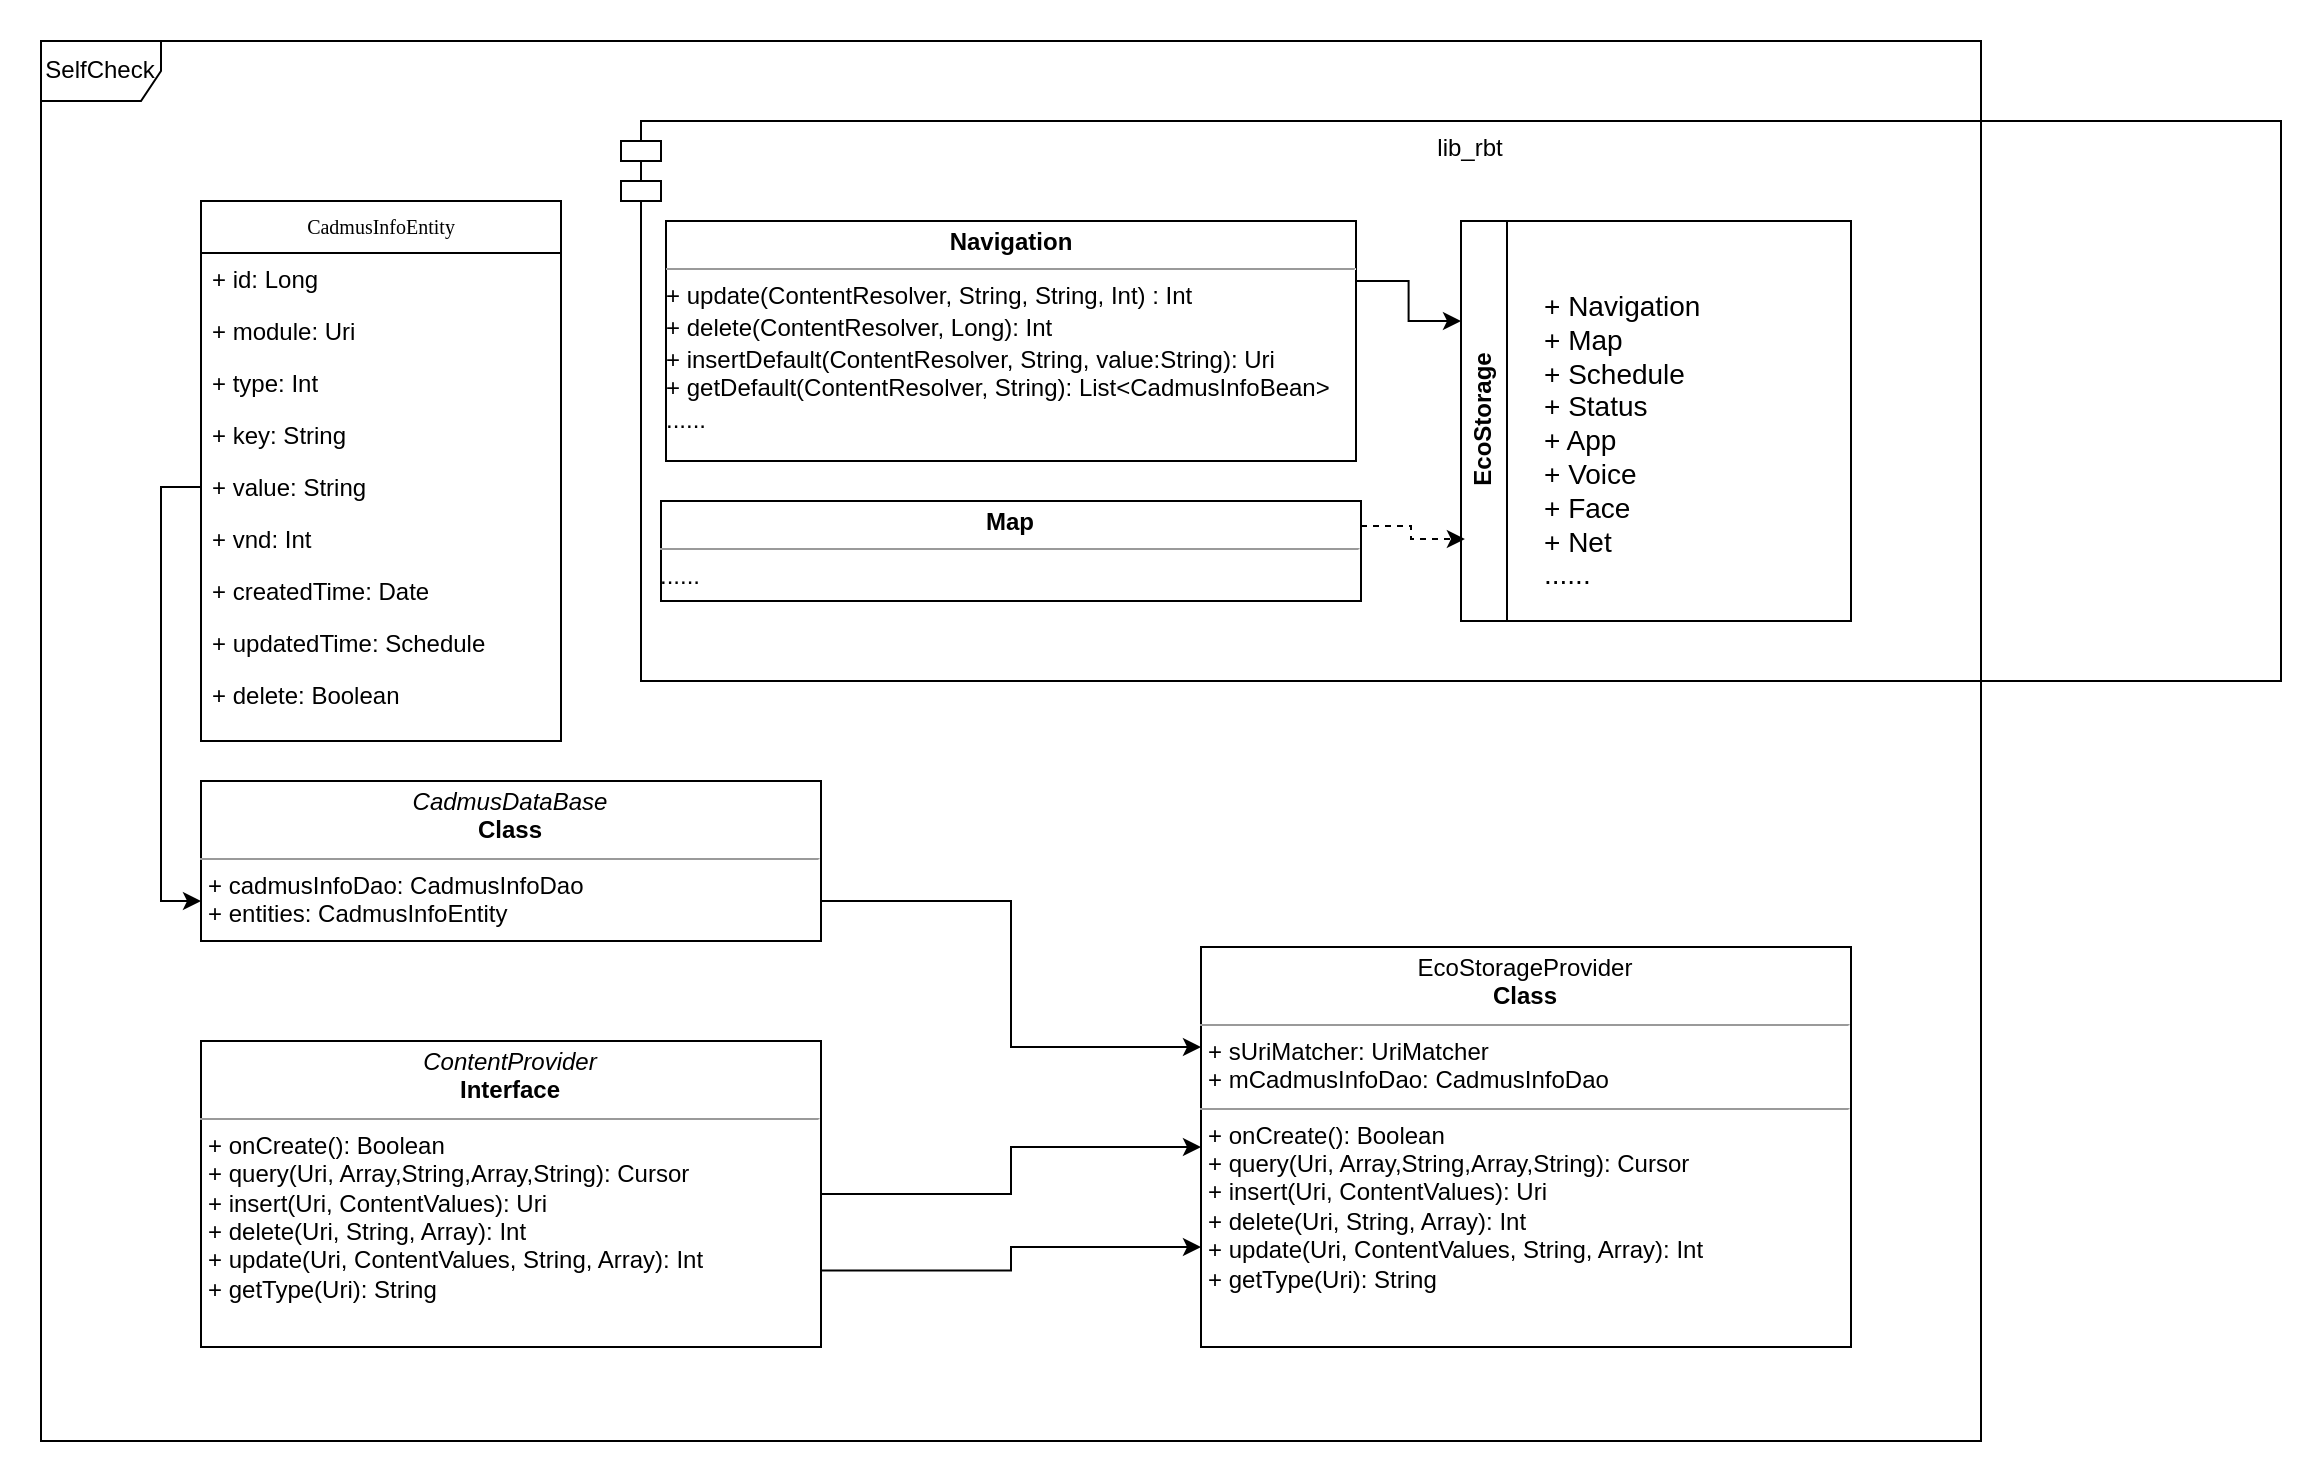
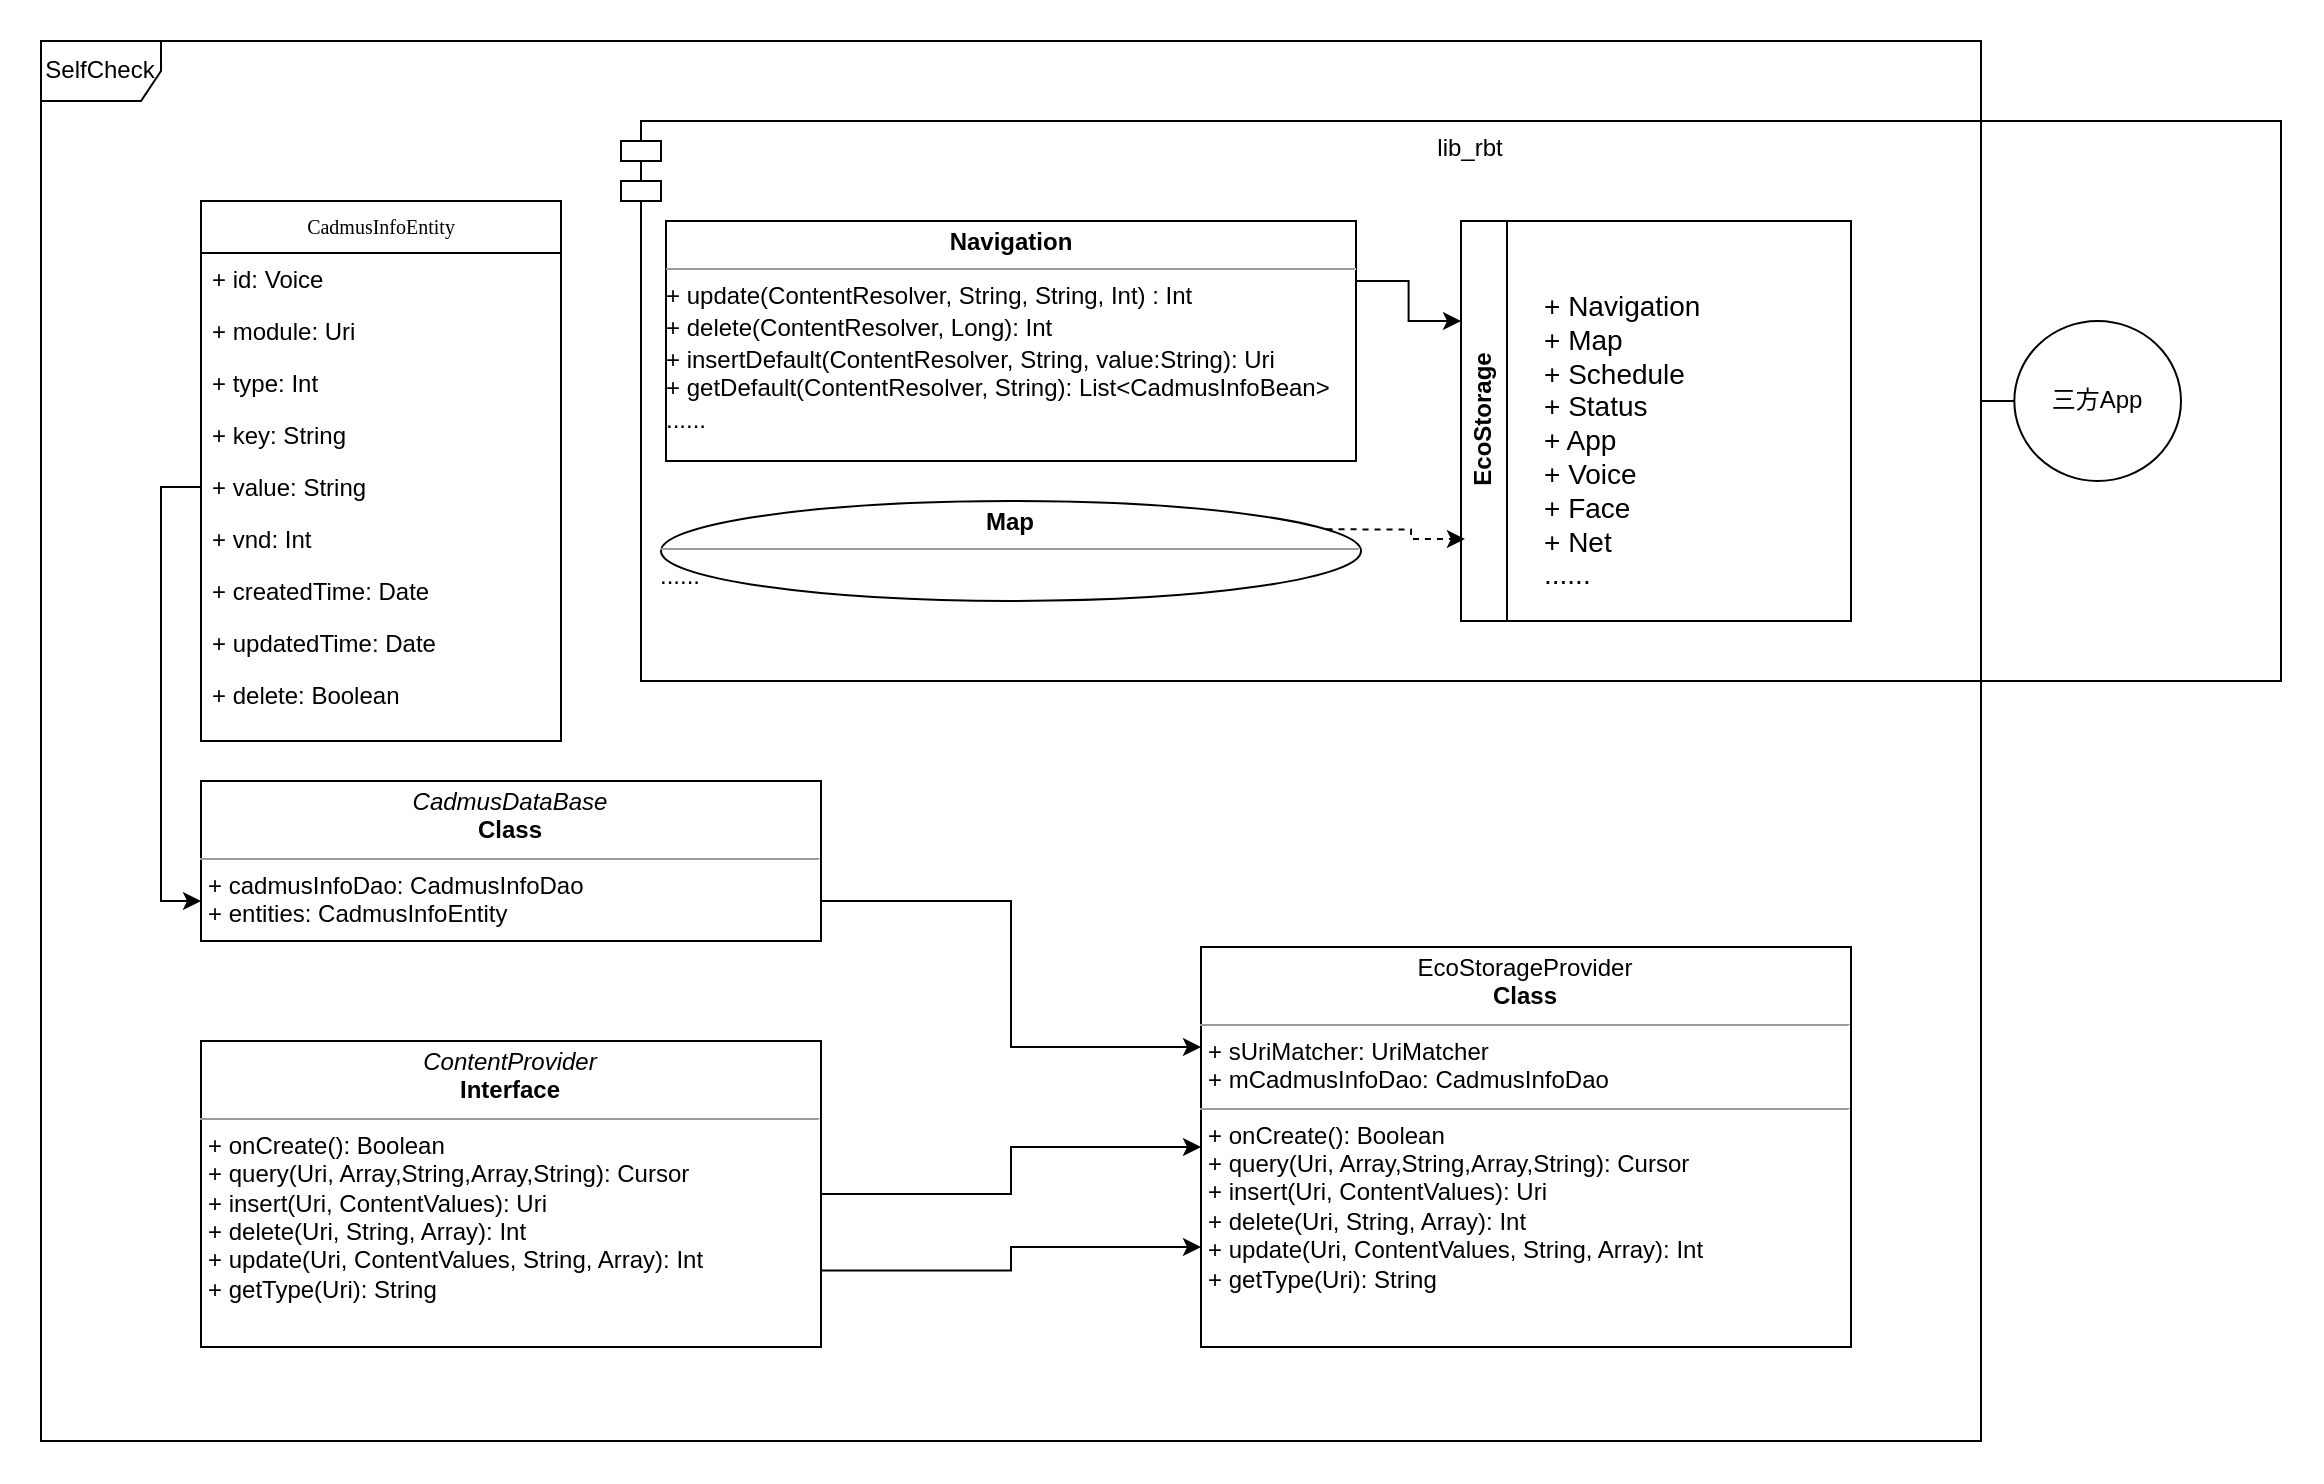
node "+ id: Long": label "+ id: Long" -> "+ id: Voice"
node "三方App": added
node "Map ......": shape rectangle -> ellipse
node "+ updatedTime: Schedule": label "+ updatedTime: Schedule" -> "+ updatedTime: Date"
